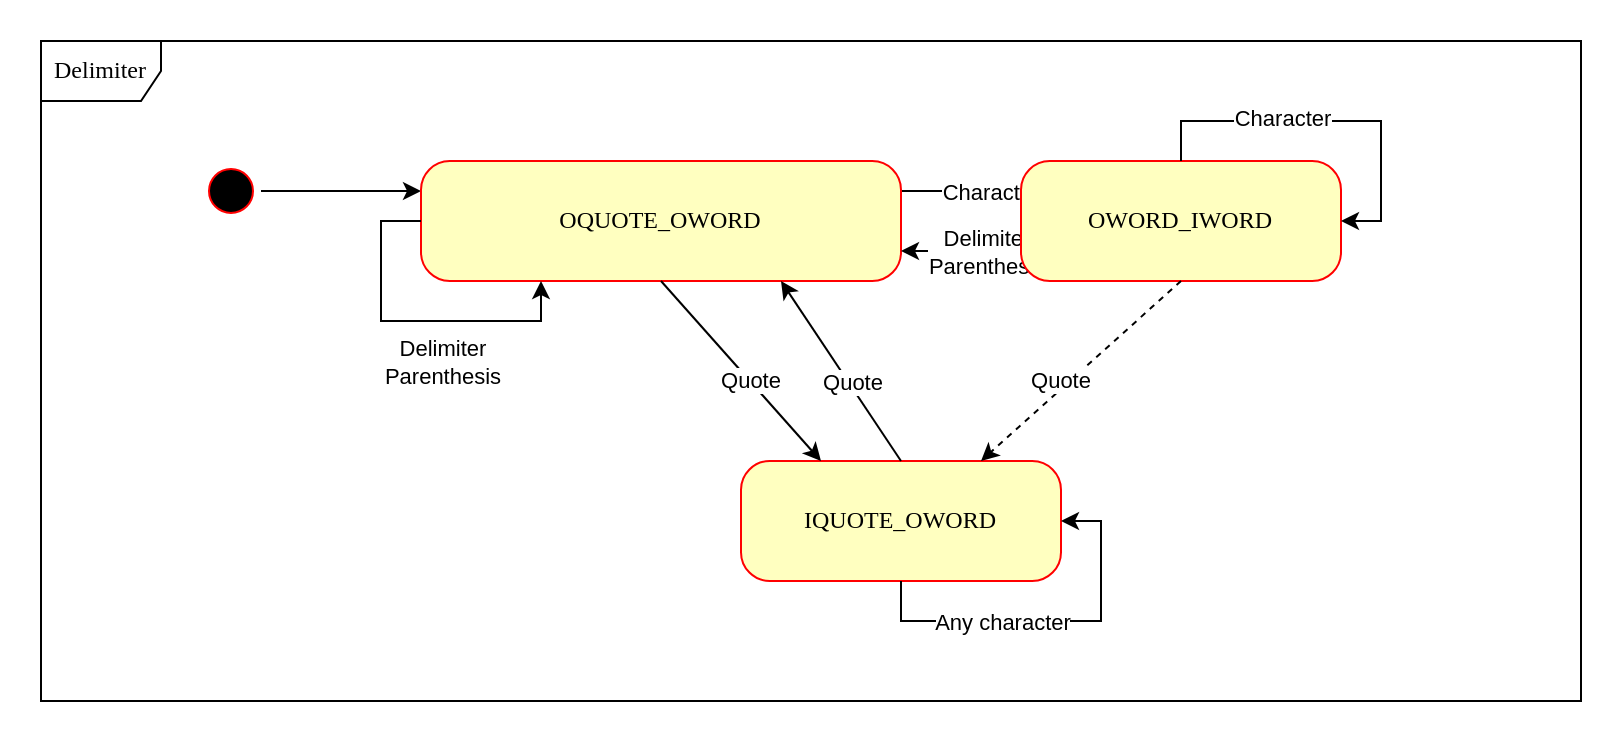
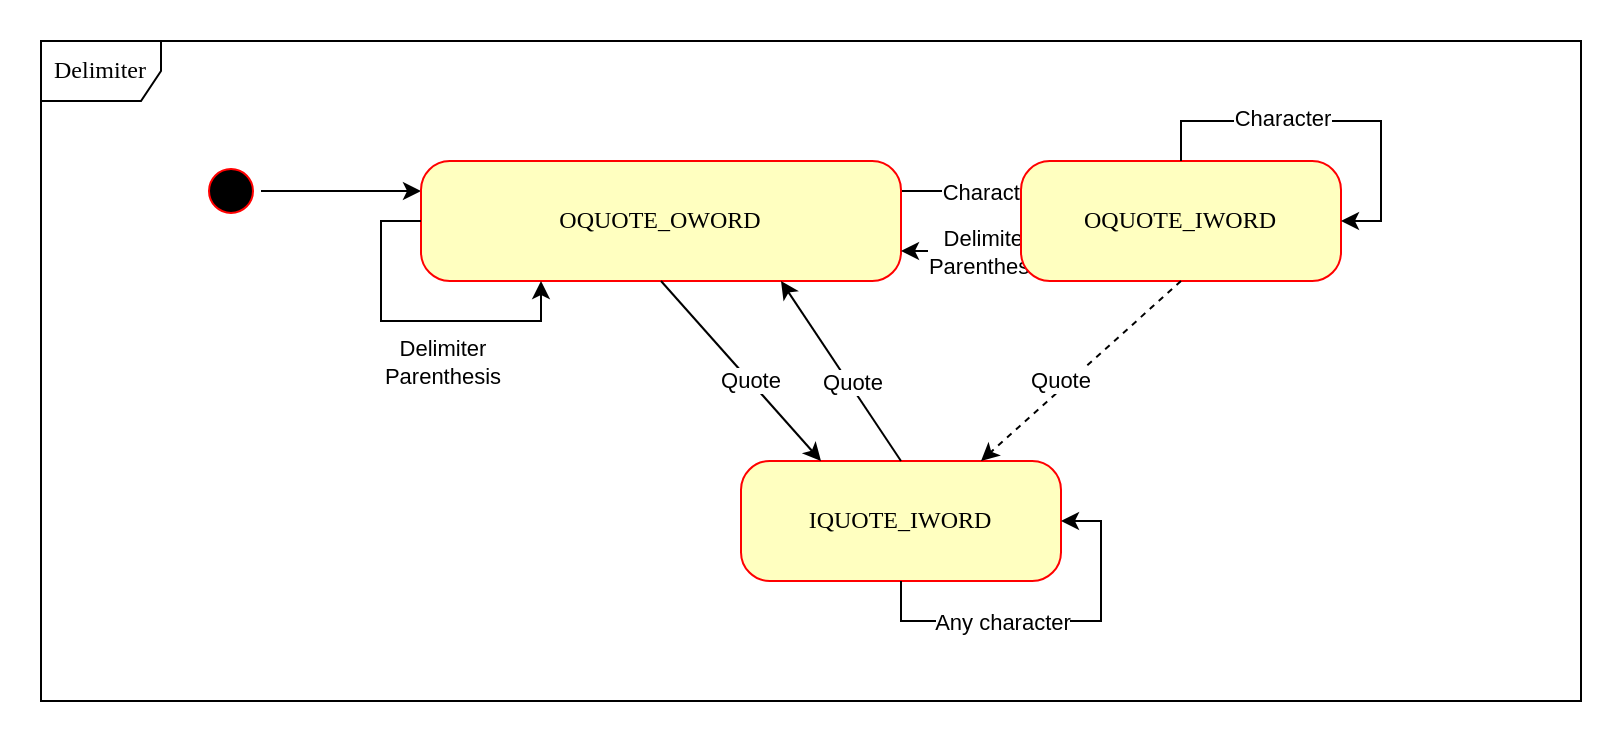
node "OWORD_IWORD": label "OWORD_IWORD" -> "OQUOTE_IWORD"
node "IQUOTE_OWORD": label "IQUOTE_OWORD" -> "IQUOTE_IWORD"
